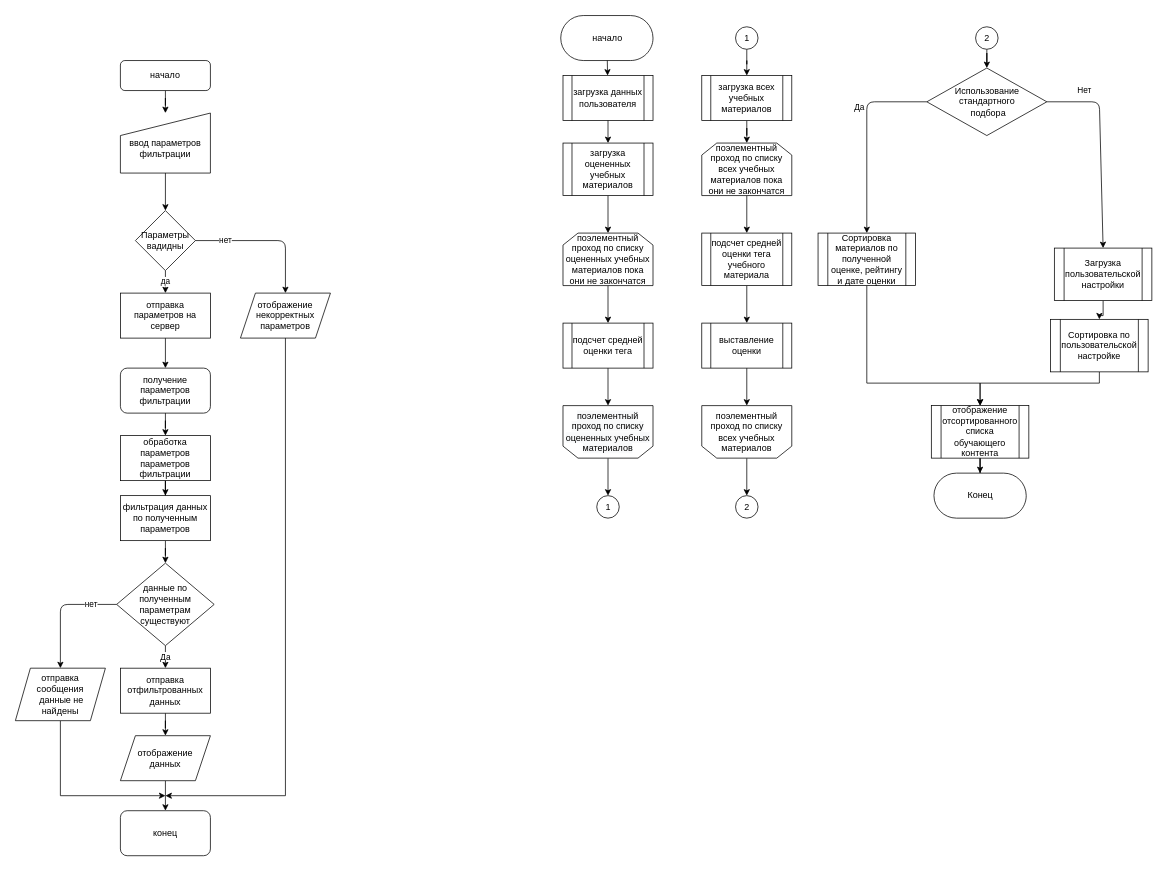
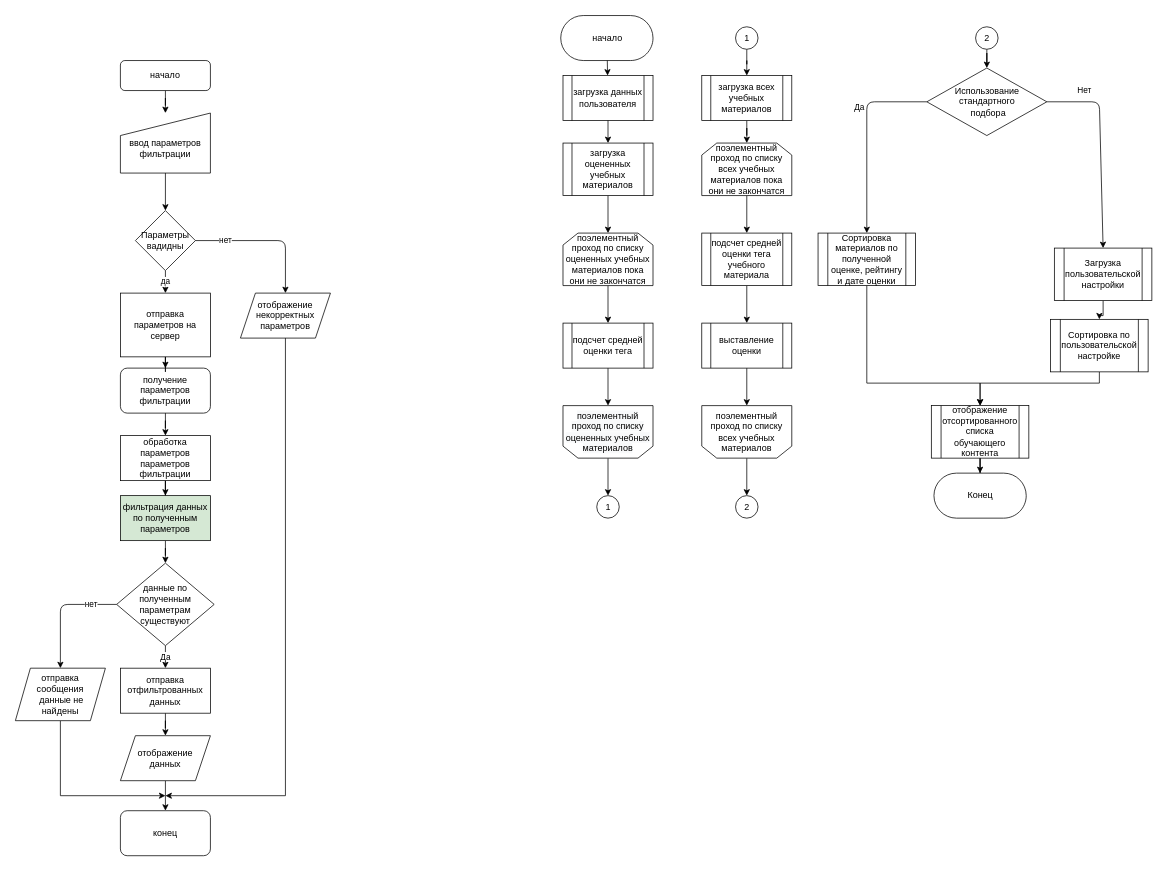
node "отправка параметров на сервер": size 90x45 -> 90x64
node "фильтрация данных по полученным параметров": fillcolor #ffffff -> #d5e8d4
